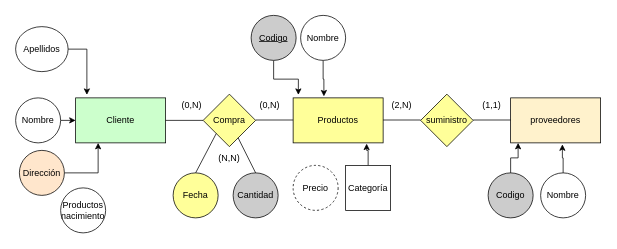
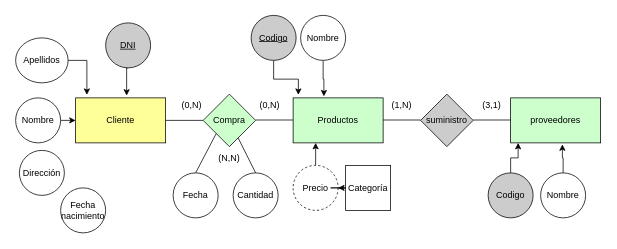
node "DNI": added
node "Apellidos": moved (42, 49) -> (42, 60)
edge "DNI" -> "Cliente": added
node "(2,N)": label "(2,N)" -> "(1,N)"
node "(1,1)": label "(1,1)" -> "(3,1)"
node "Cliente": fillcolor #ccffcc -> #ffff99
node "Compra": fillcolor #ffff99 -> #ccffcc
node "Productos": fillcolor #ffff99 -> #ccffcc
node "suministro": fillcolor #ffff99 -> #cccccc
node "proveedores": fillcolor #fff2cc -> #ccffcc
edge "Categoría" -> "Productos": now "Categoría" -> "Precio"
edge "Precio" -> "Productos": added
node "Dirección": fillcolor #ffe6cc -> #ffffff
edge "Dirección" -> "Cliente": removed
node "Fecha": fillcolor #ffff99 -> #ffffff
node "Cantidad": fillcolor #cccccc -> #ffffff
node "Productos nacimiento": label "Productos nacimiento" -> "Fecha nacimiento"
